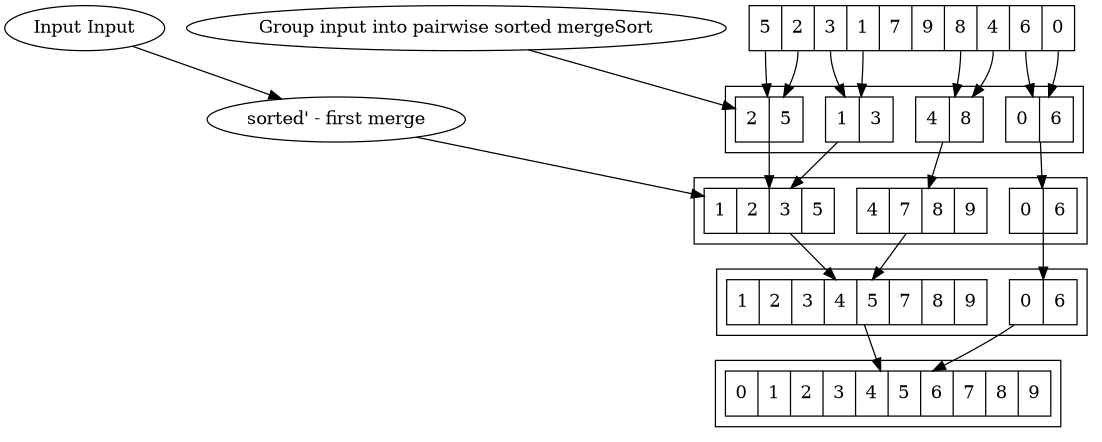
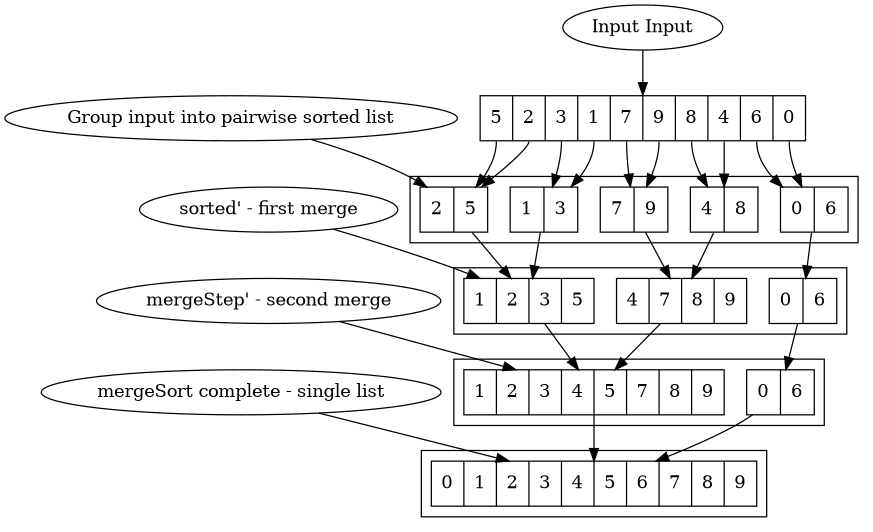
node "Group input into pairwise sorted mergeSort": label "Group input into pairwise sorted mergeSort" -> "Group input into pairwise sorted list"
edge "Input Input" -> "sorted' - first merge": now "Input Input" -> "5"
node "7": added
node "mergeStep' - second merge": added
node "mergeSort complete - single list": added
